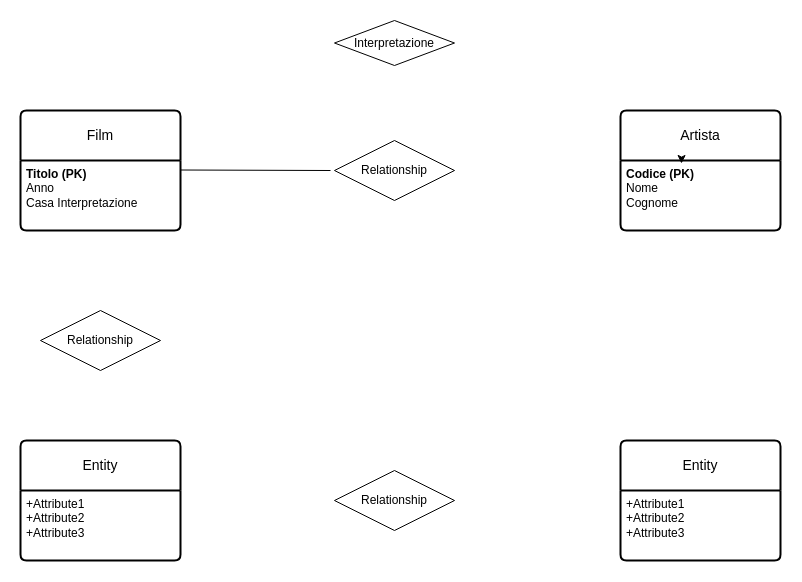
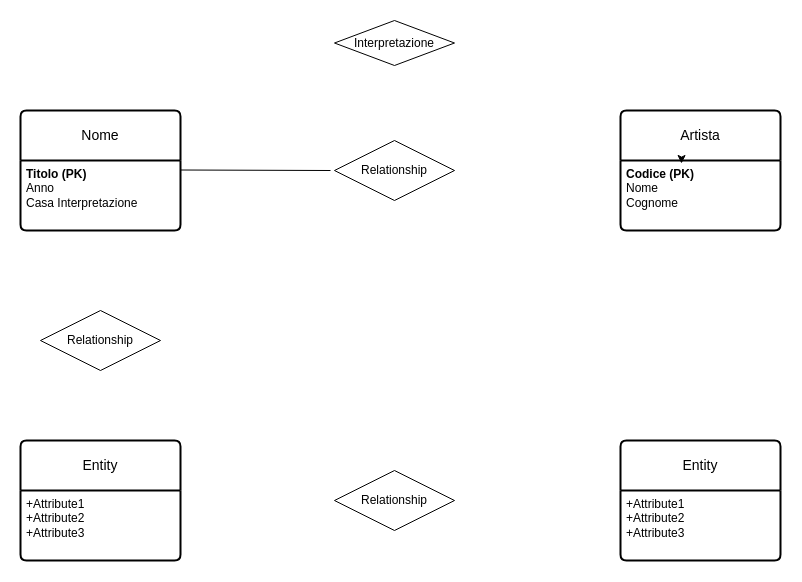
node "Film": label "Film" -> "Nome"
